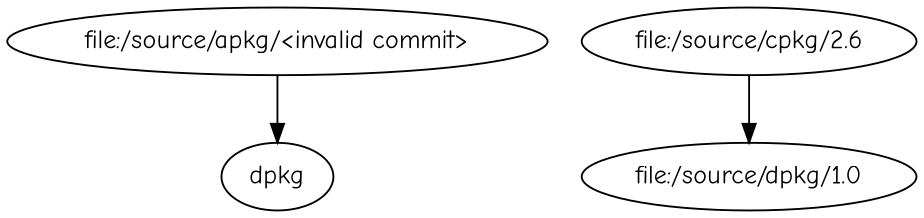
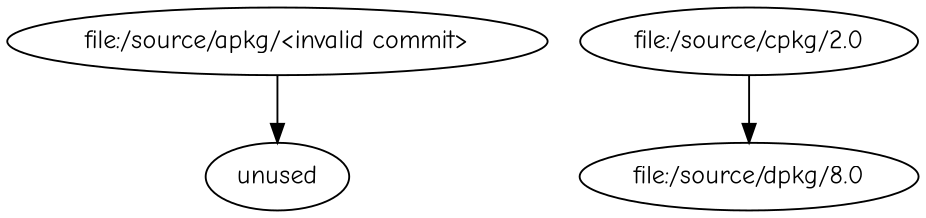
node "file:/source/cpkg/2.6": label "file:/source/cpkg/2.6" -> "file:/source/cpkg/2.0"
node "dpkg": label "dpkg" -> "unused"
node "file:/source/dpkg/1.0": label "file:/source/dpkg/1.0" -> "file:/source/dpkg/8.0"
